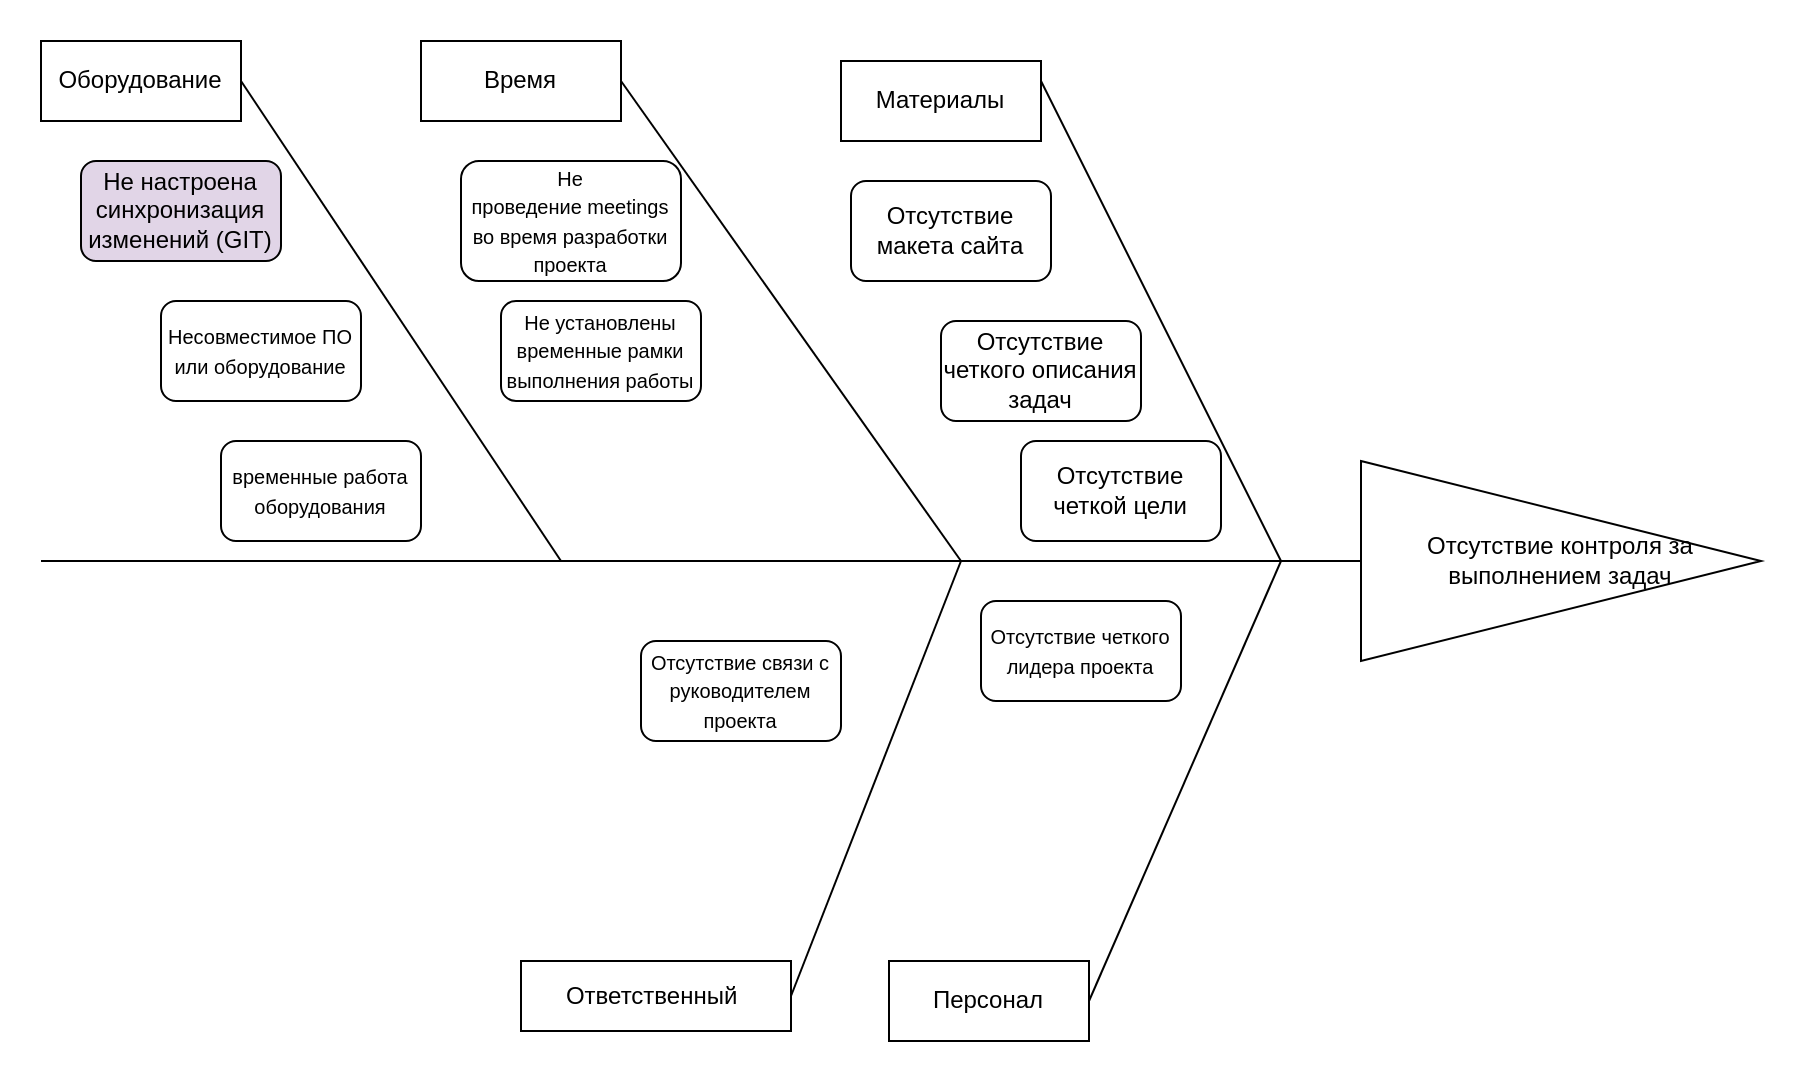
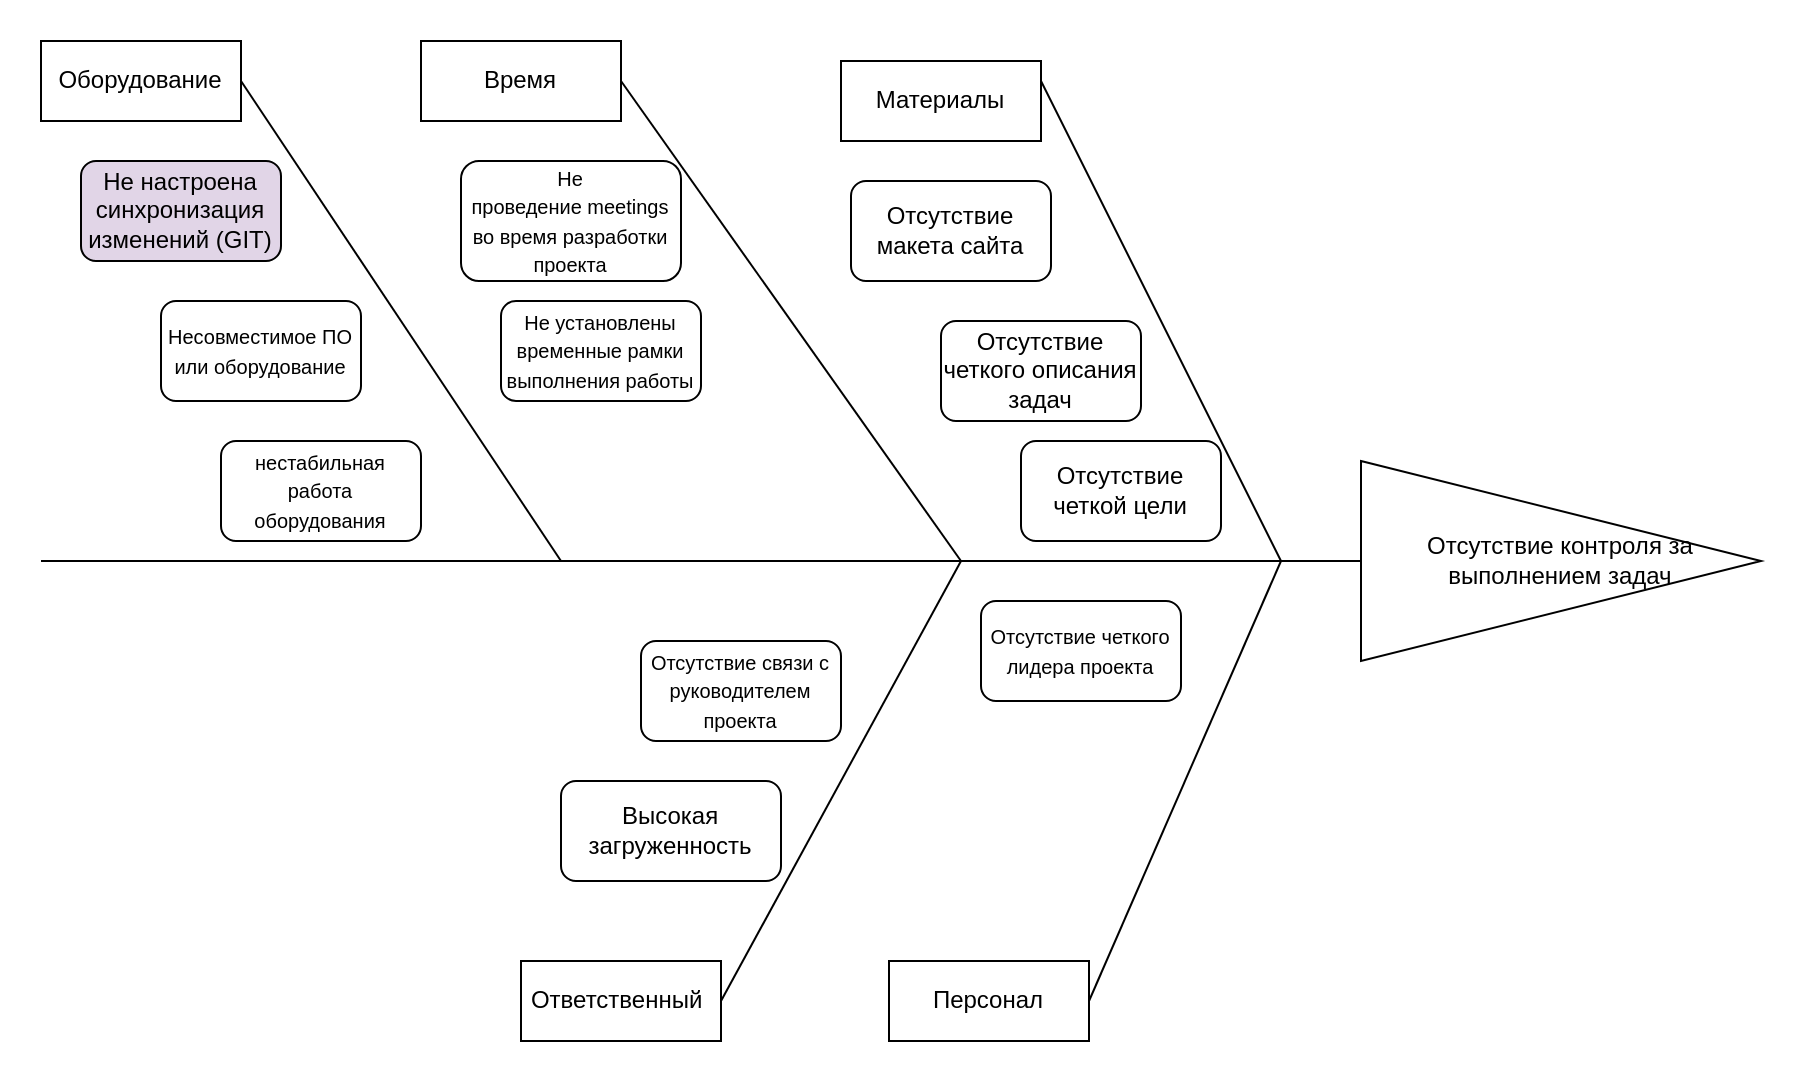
node "временные работа оборудования": label "временные работа оборудования" -> "нестабильная работа оборудования"
node "Высокая загруженность": added
node "Ответственный": size 270x70 -> 200x80
